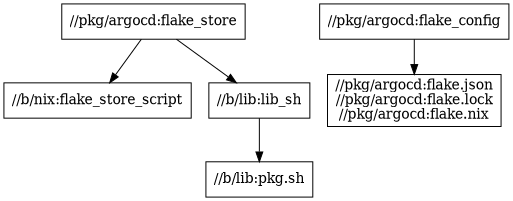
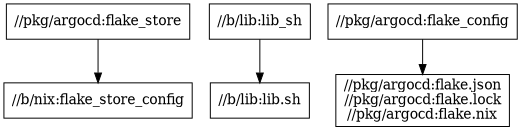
edge "//pkg/argocd:flake_store" -> "//b/lib:lib_sh": removed
node "//b/nix:flake_store_script": label "//b/nix:flake_store_script" -> "//b/nix:flake_store_config"
node "//b/lib:pkg.sh": label "//b/lib:pkg.sh" -> "//b/lib:lib.sh"
